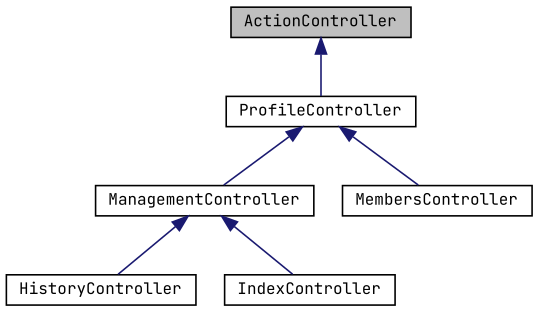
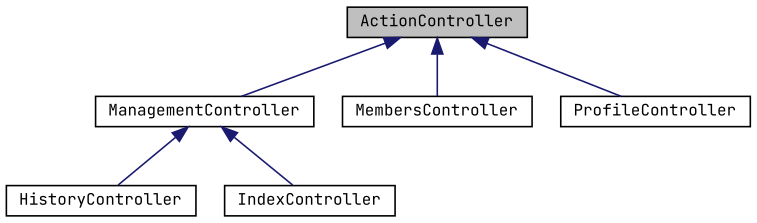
edge "ManagementController" -> "ProfileController": now "ManagementController" -> "ActionController"
edge "MembersController" -> "ProfileController": now "MembersController" -> "ActionController"
